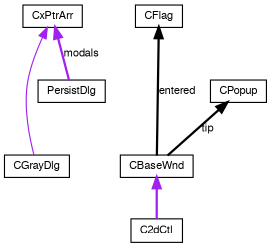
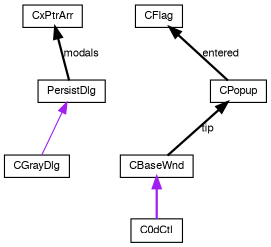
edge "PersistDlg" -> "CxPtrArr": color purple -> black
edge "CGrayDlg" -> "CxPtrArr": now "CGrayDlg" -> "PersistDlg"
edge "CBaseWnd" -> "CFlag": now "CPopup" -> "CFlag"
node "C2dCtl": label "C2dCtl" -> "C0dCtl"
